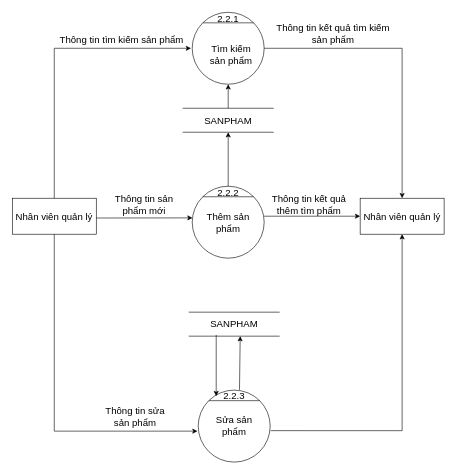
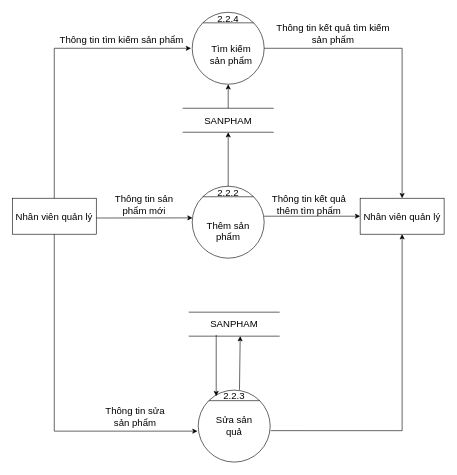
node "2.2.1": label "2.2.1" -> "2.2.4"
node "Thêm sản phẩm": moved (228, 222) -> (228, 231)
node "Sửa sản phẩm": label "Sửa sản phẩm" -> "Sửa sản quả"
